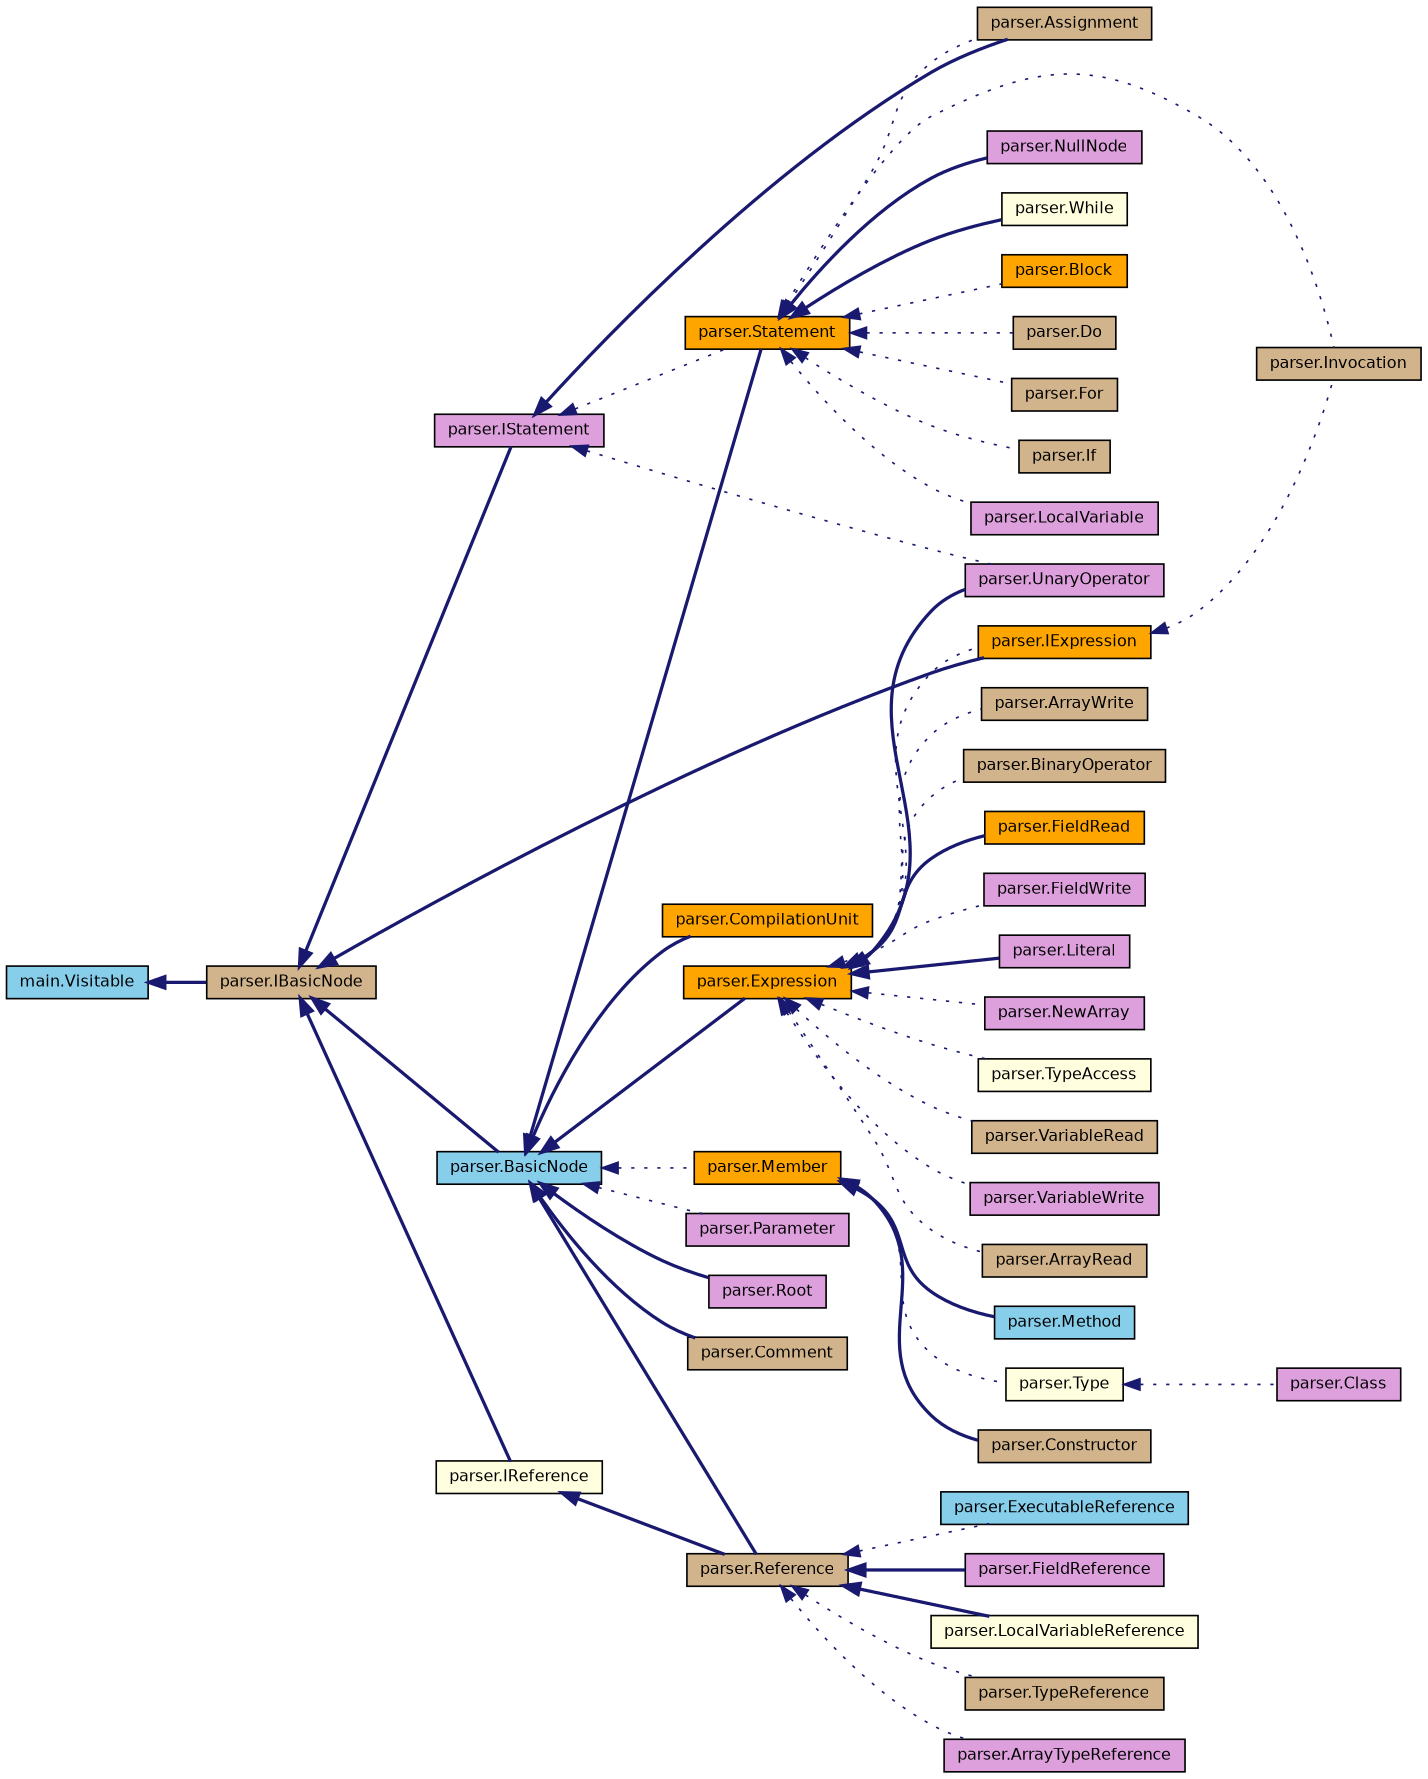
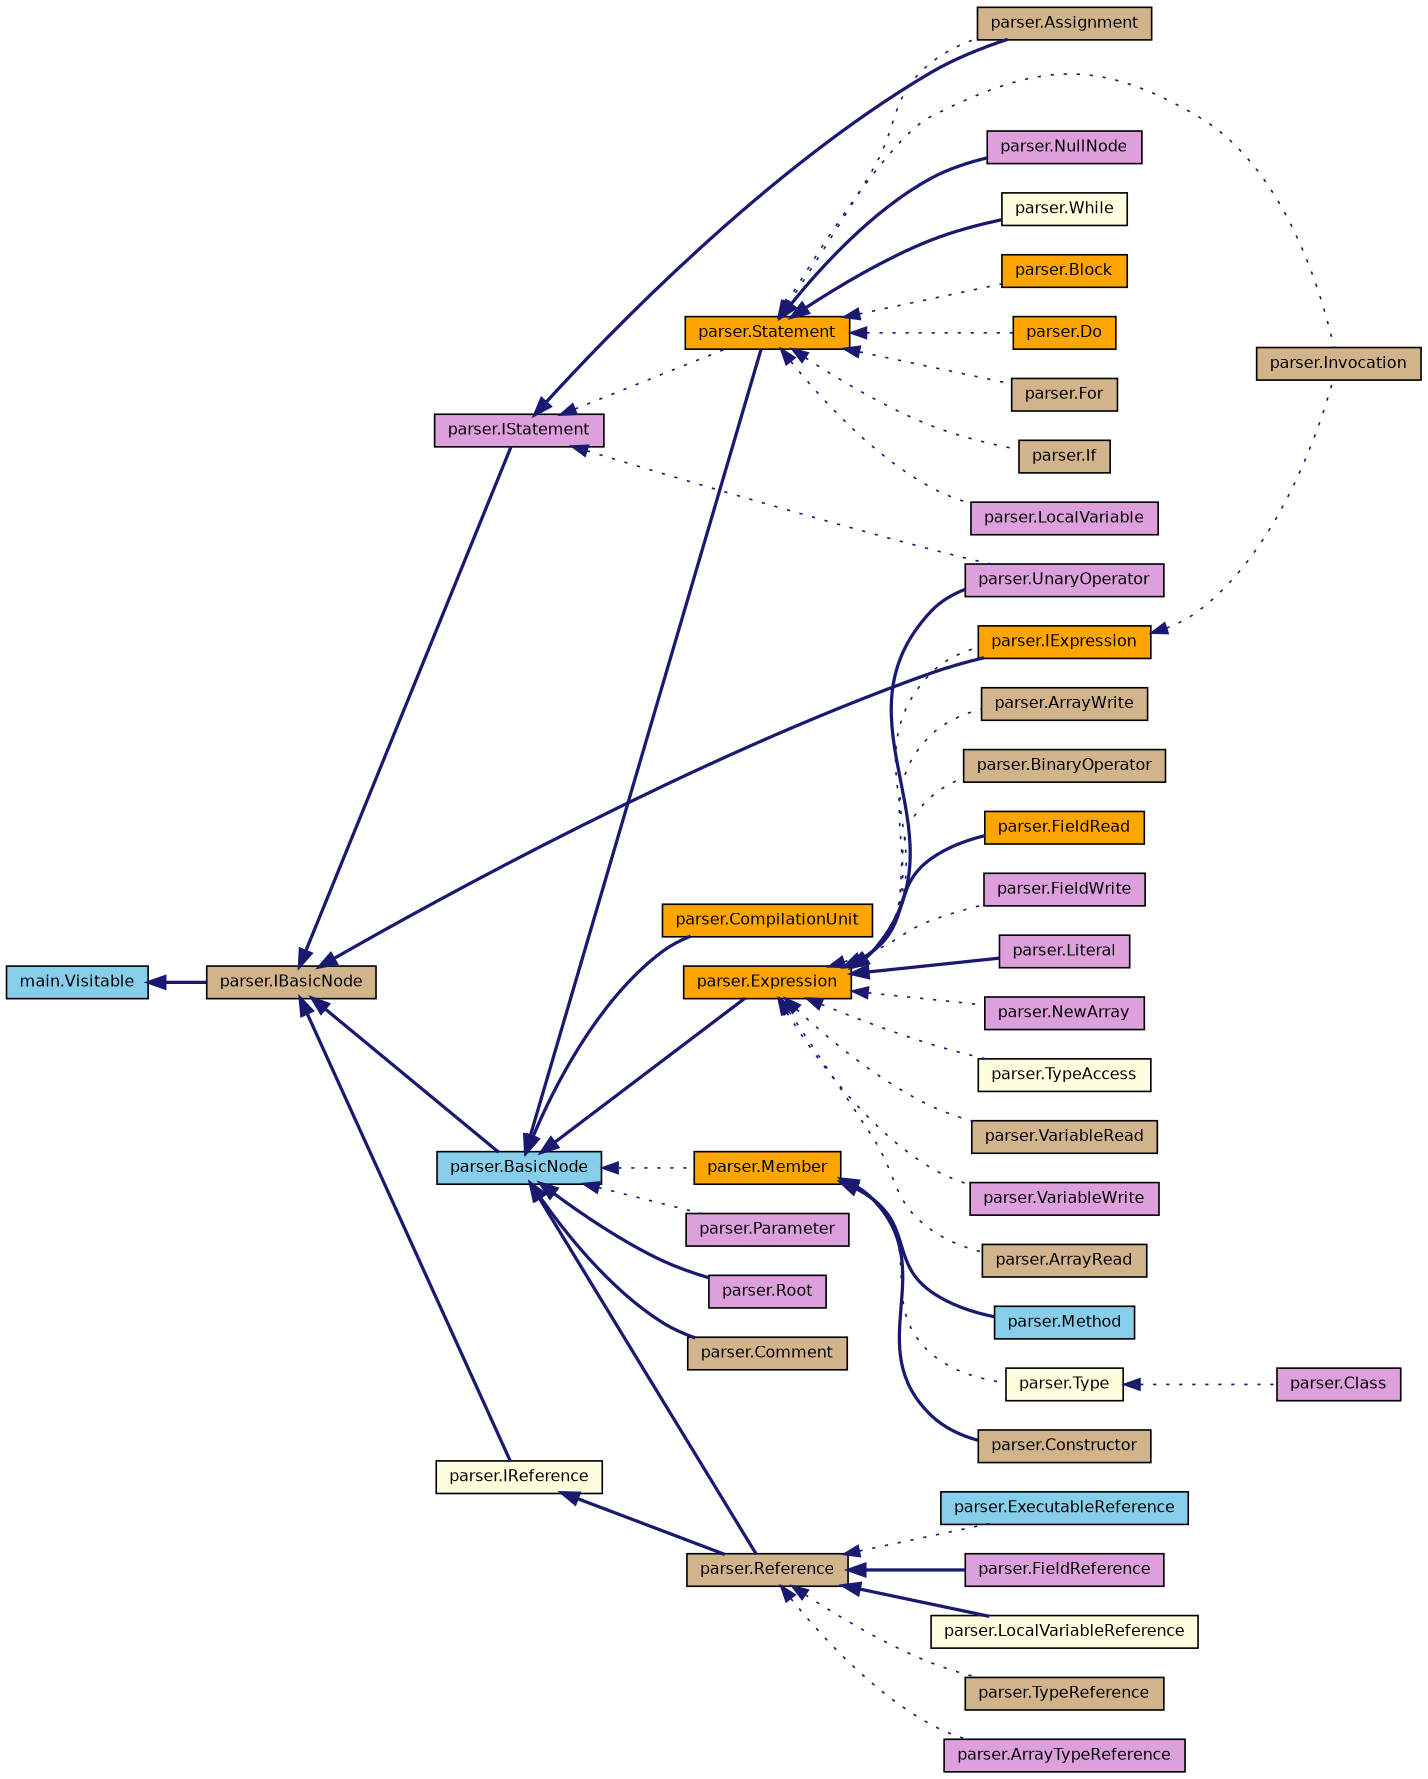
node "parser.Do": fillcolor tan -> orange
